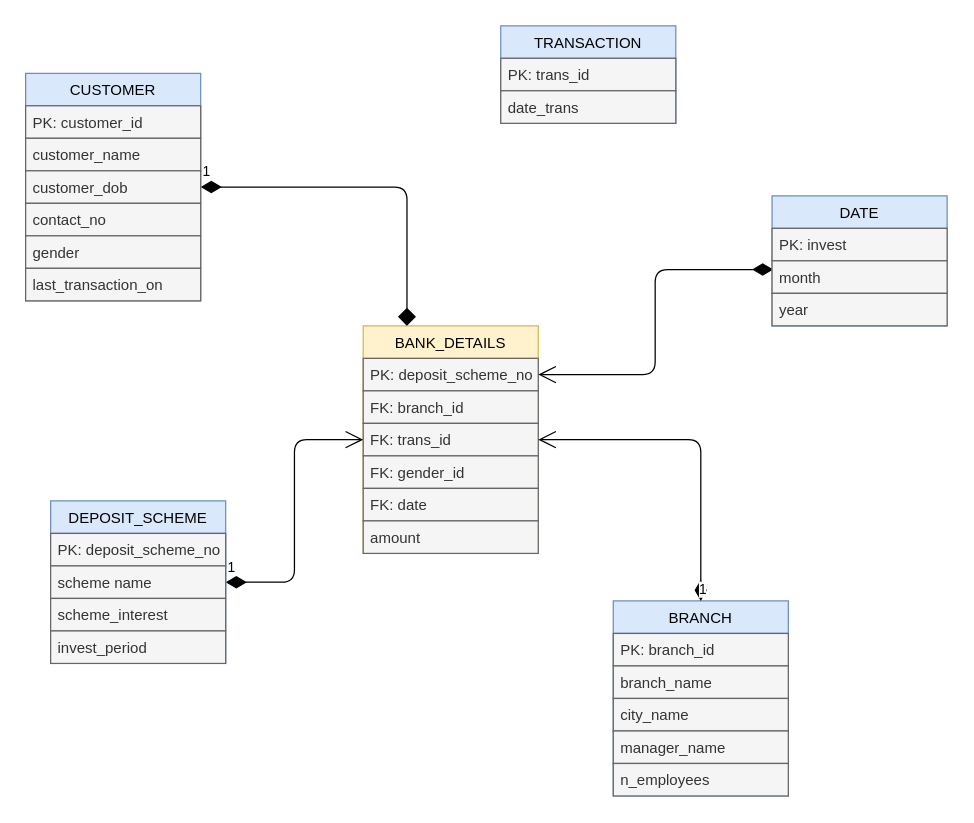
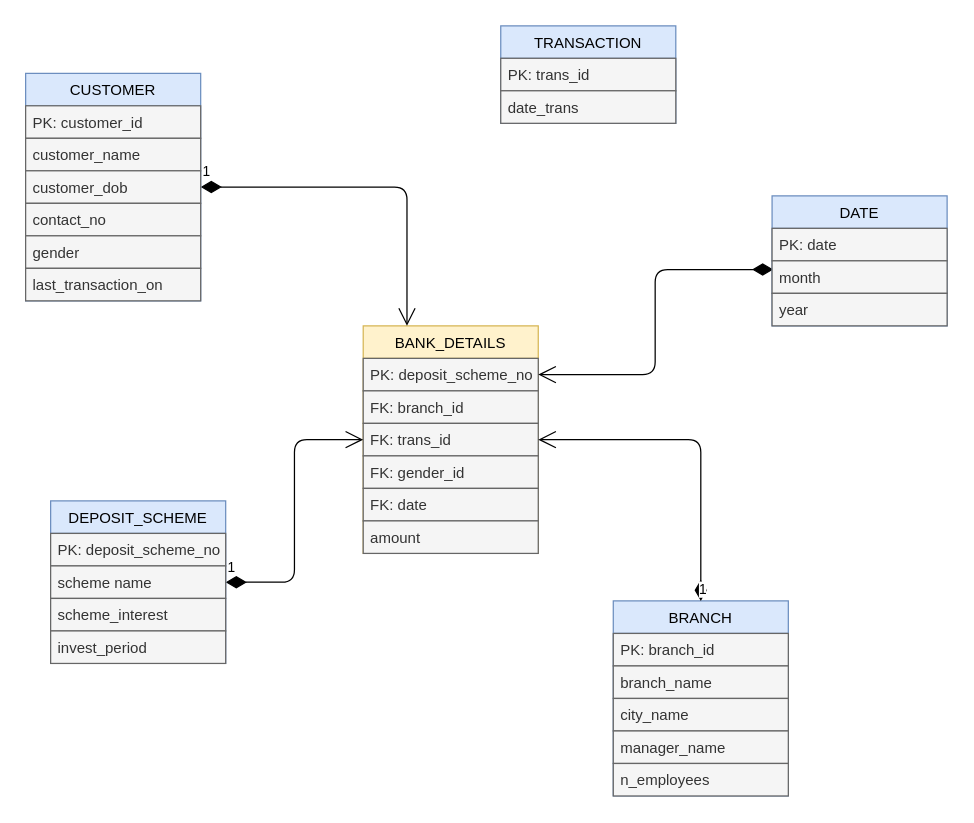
node "PK: invest": label "PK: invest" -> "PK: date"
edge "CUSTOMER" -- "BANK_DETAILS": arrowhead diamond -> open
